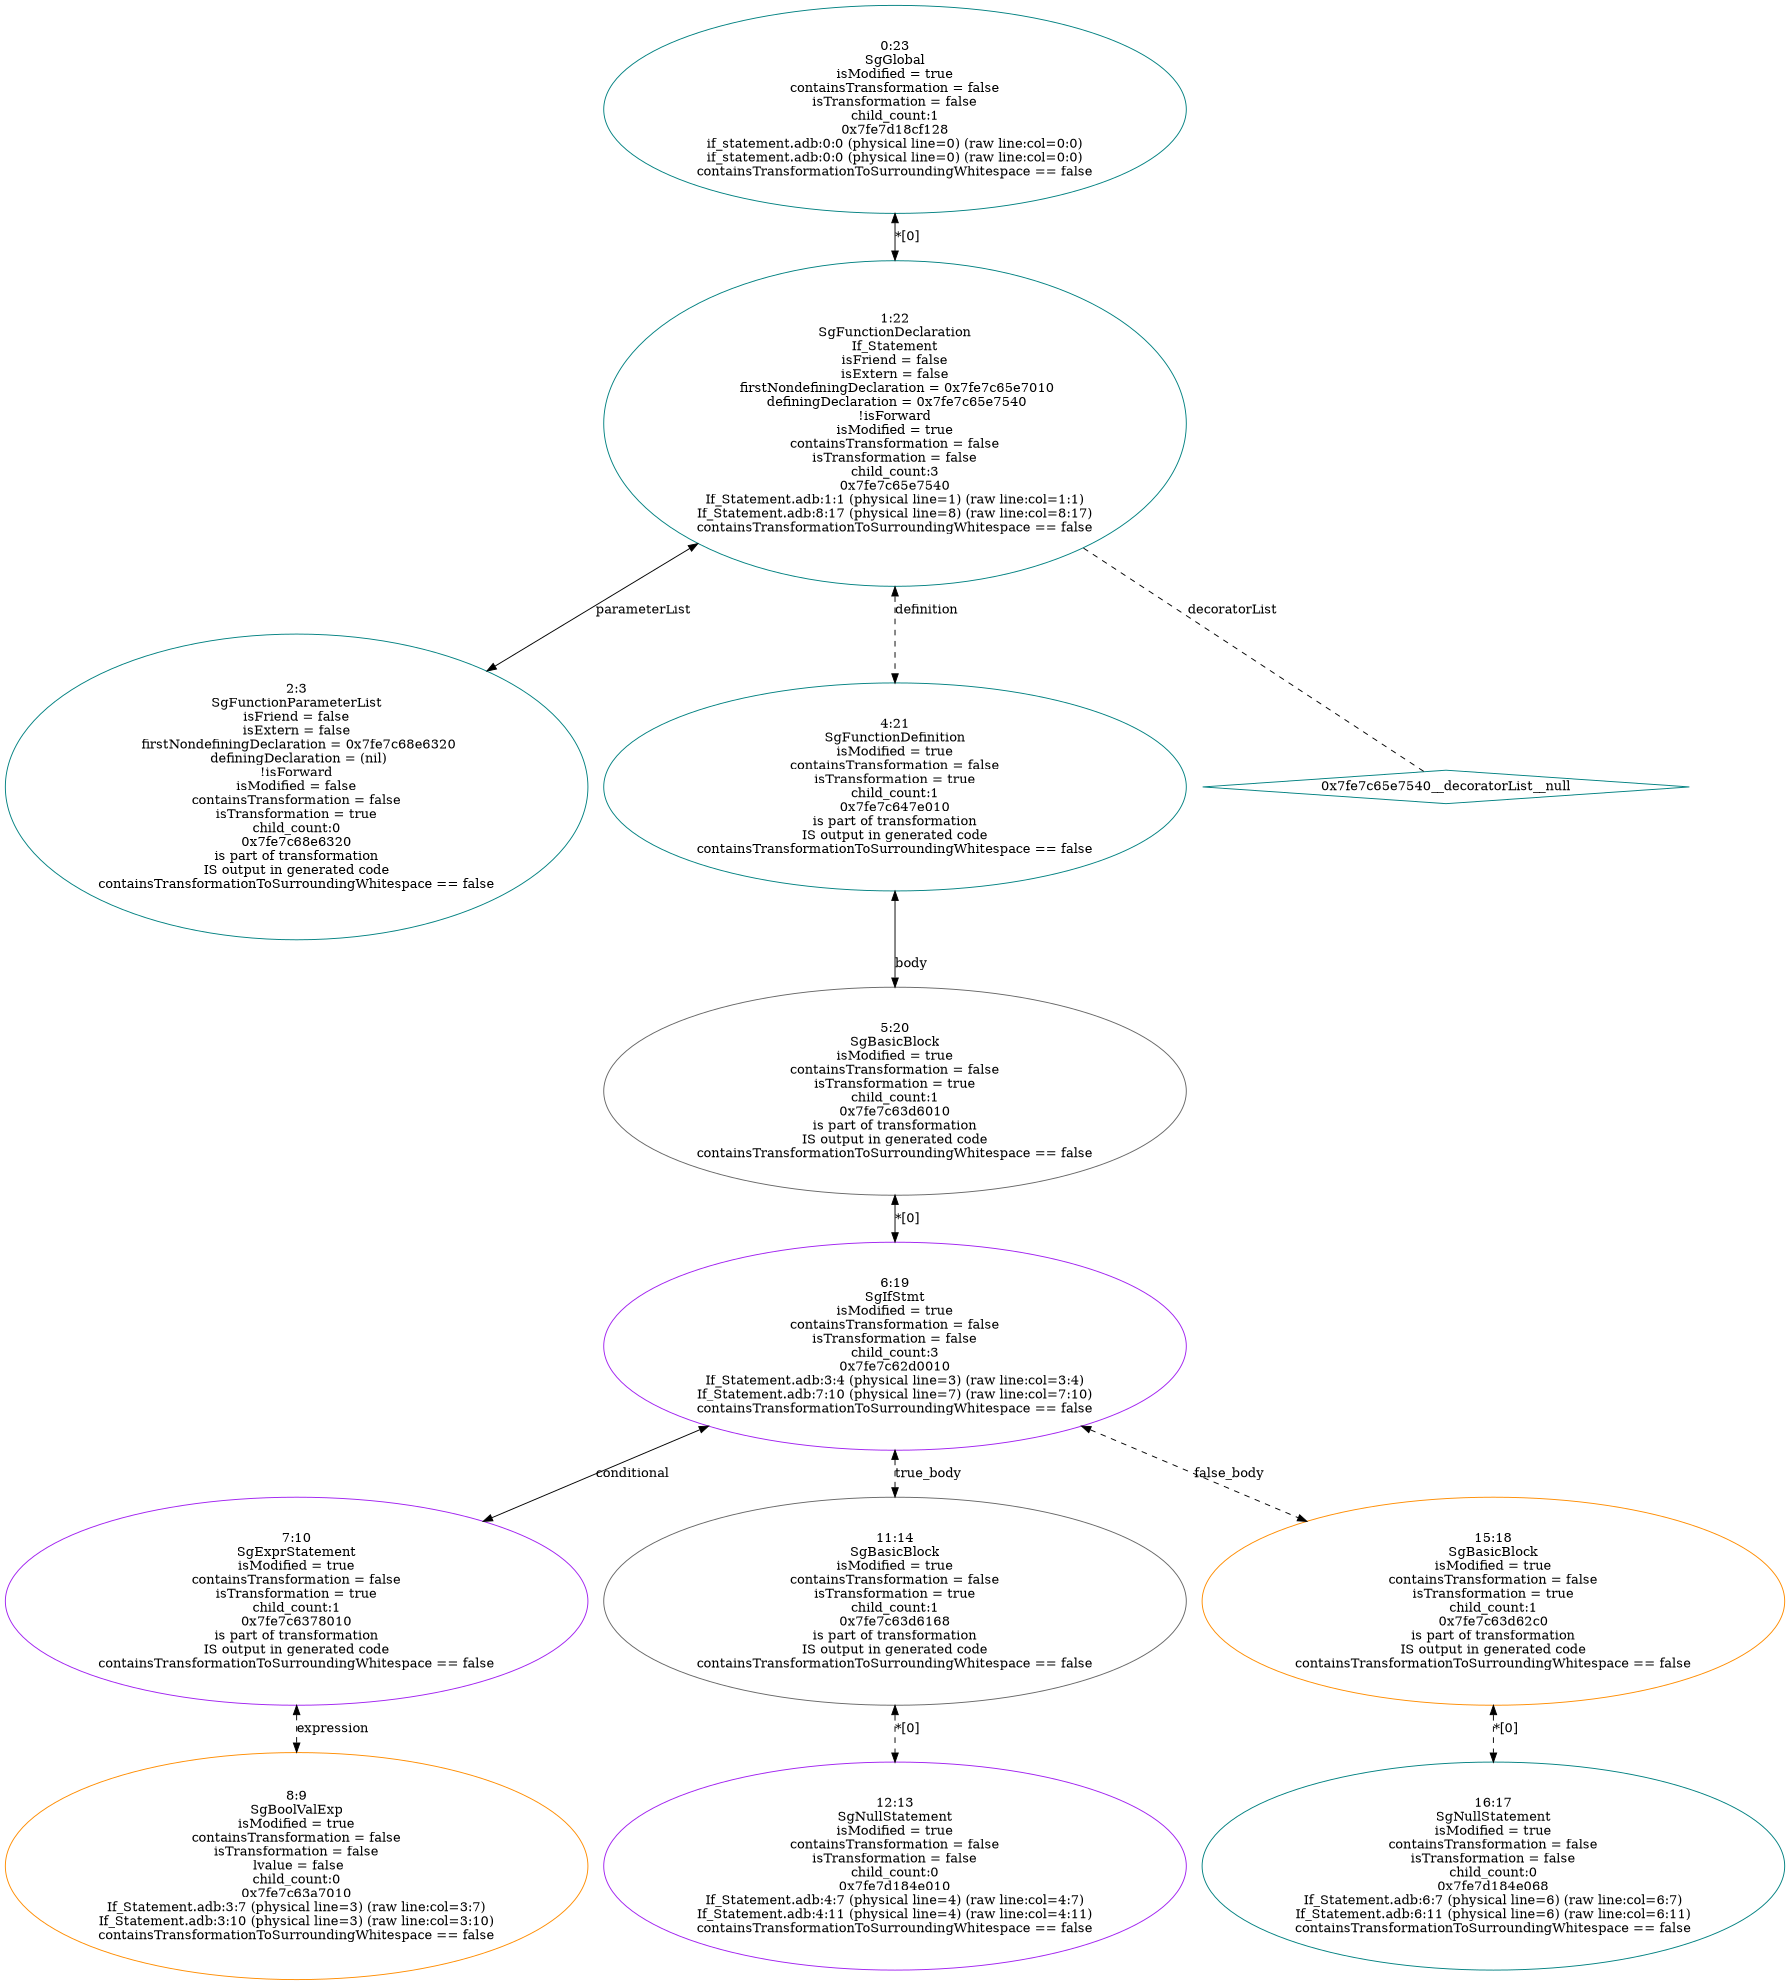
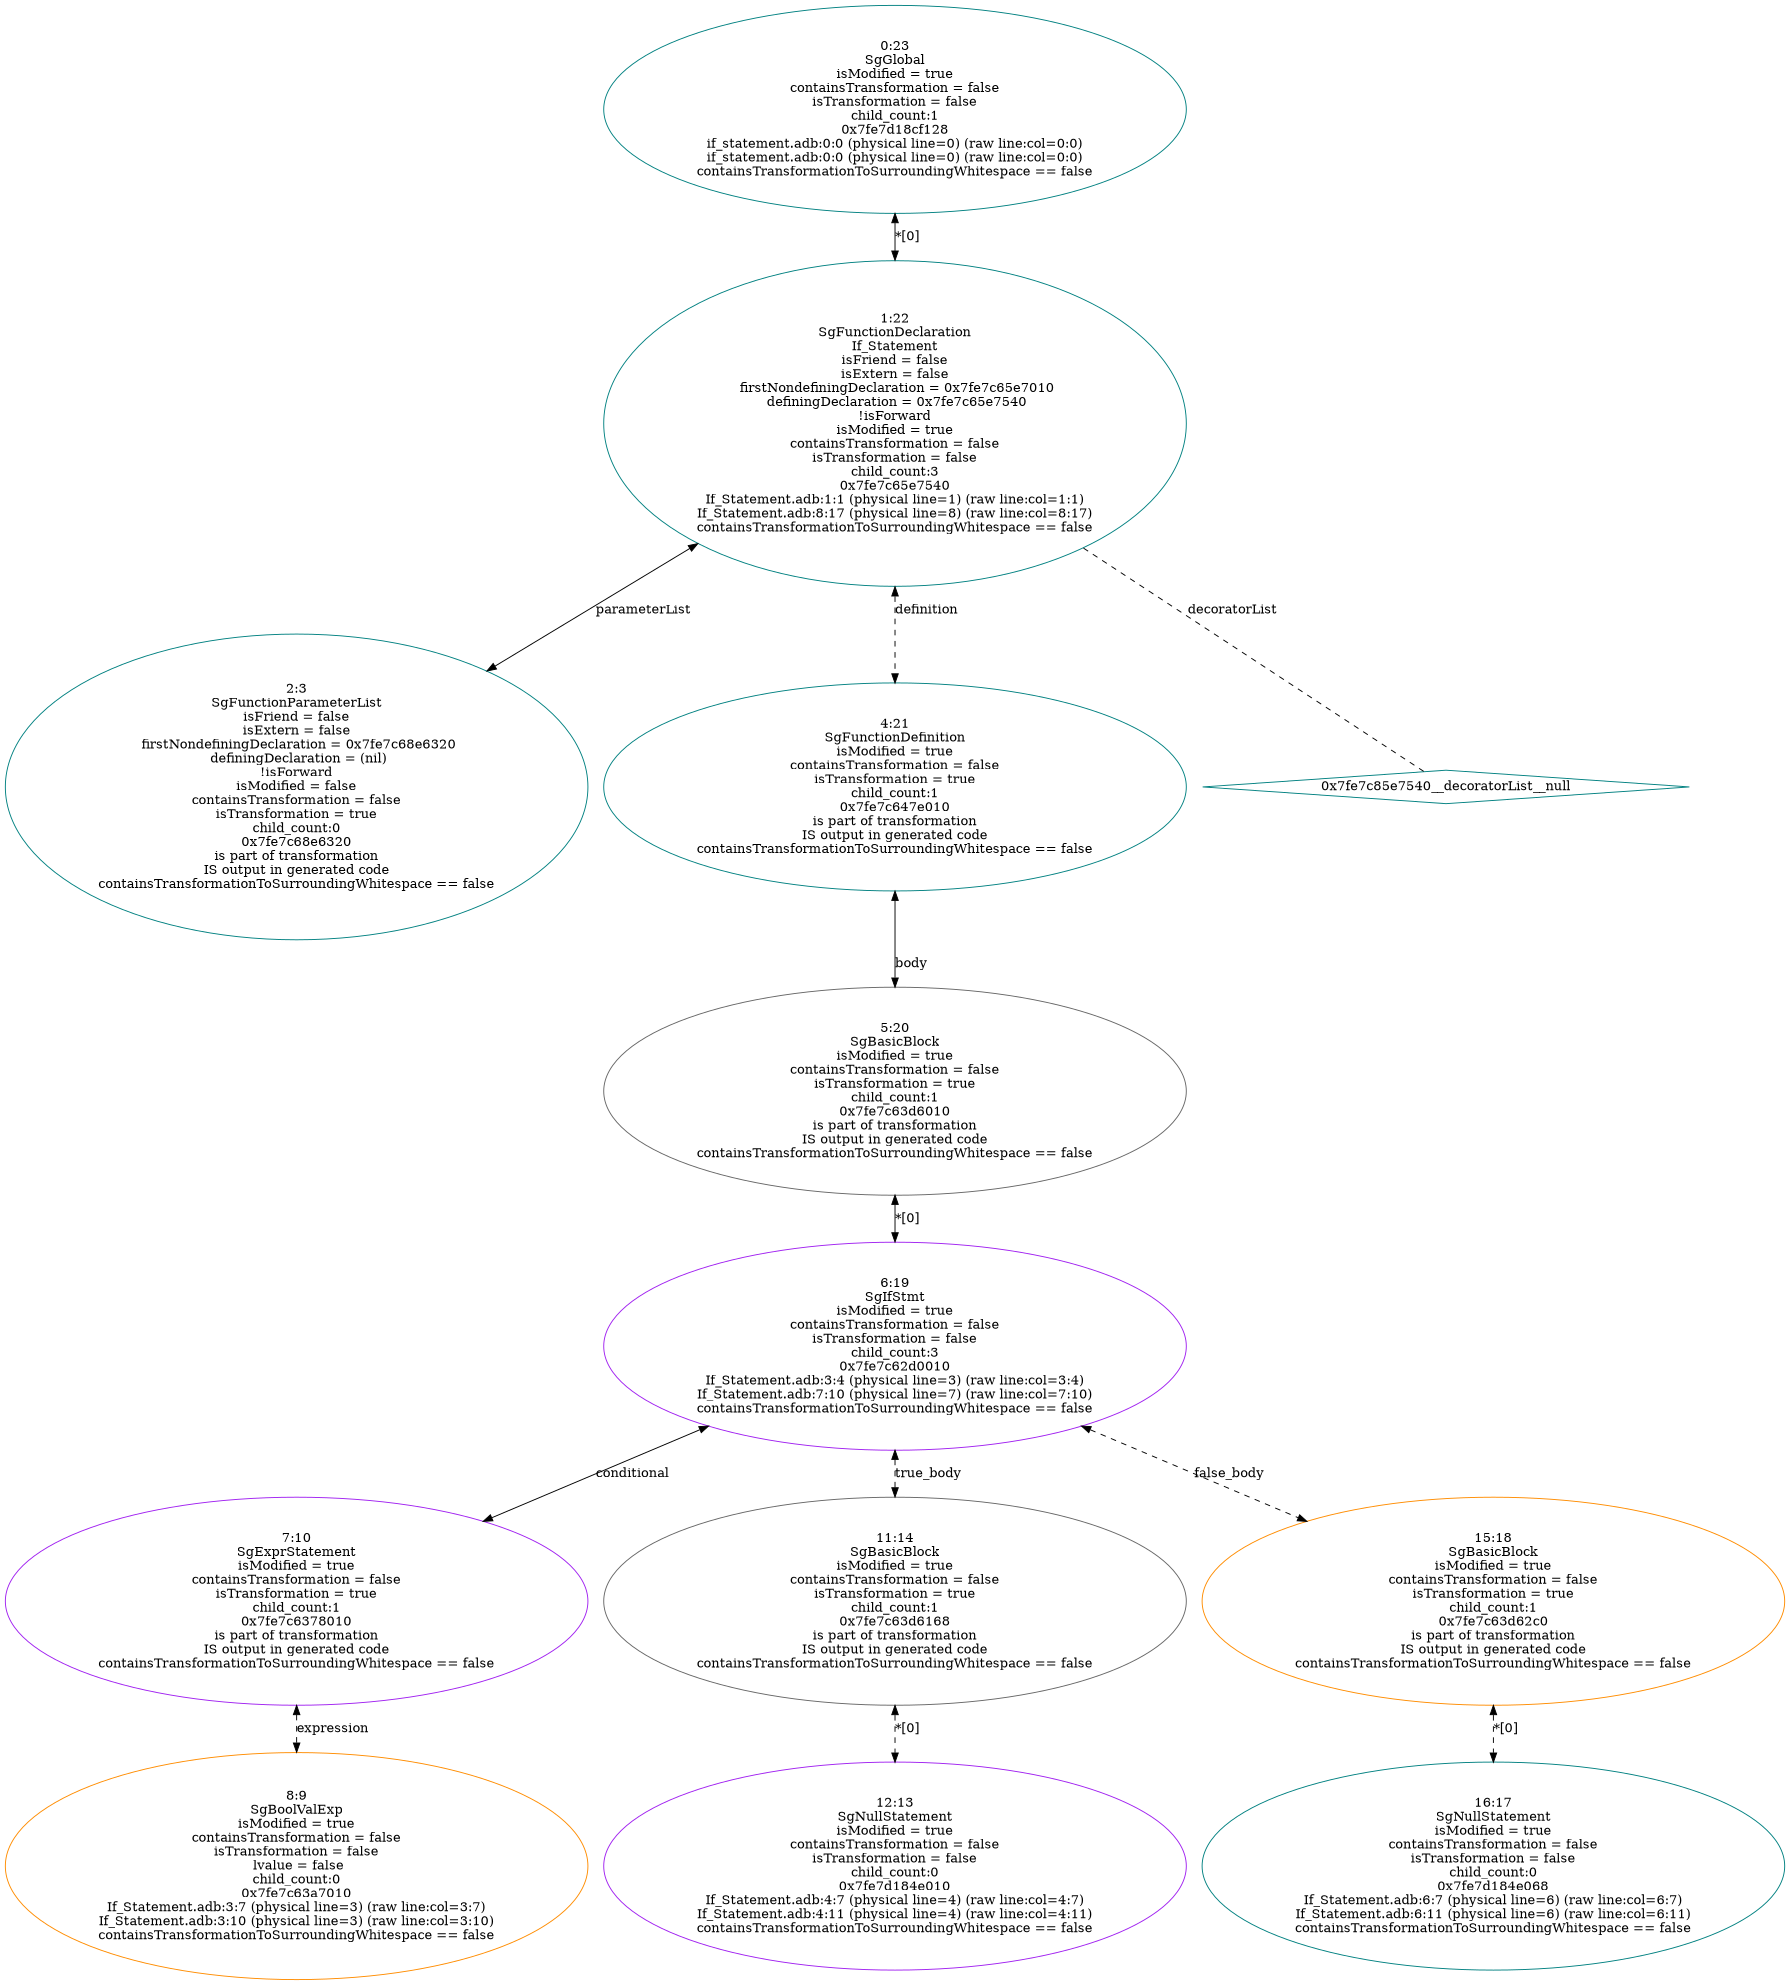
node "0x7fe7c65e7540__decoratorList__null": label "0x7fe7c65e7540__decoratorList__null" -> "0x7fe7c85e7540__decoratorList__null"
